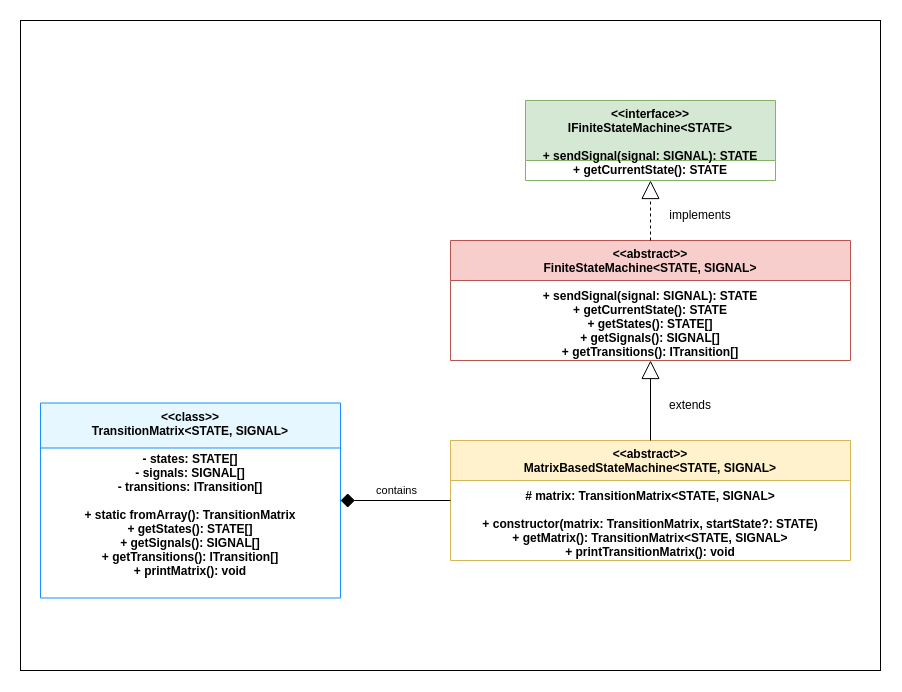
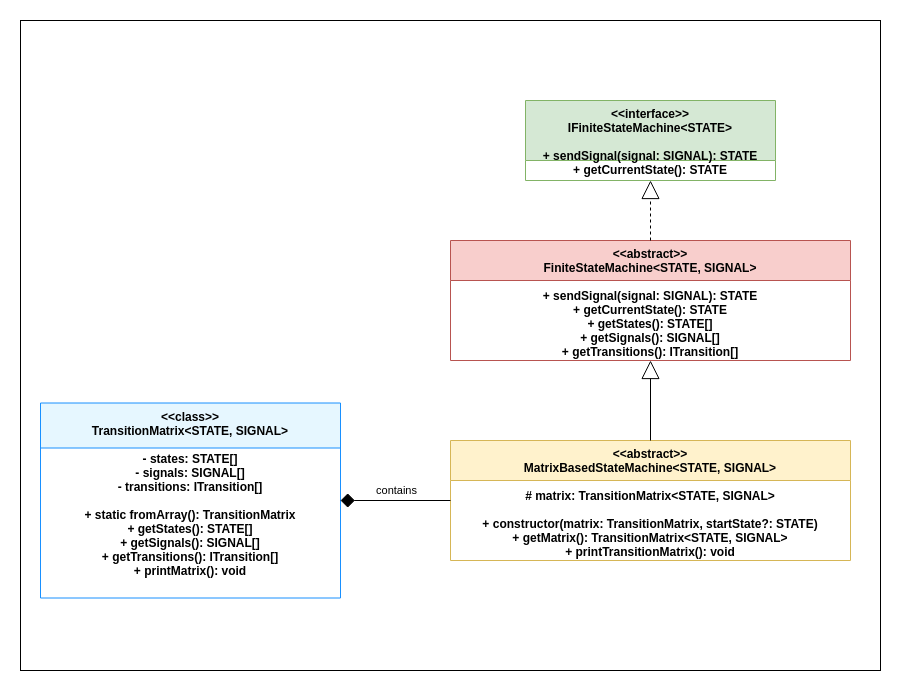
node "implements": removed
node "extends": removed
